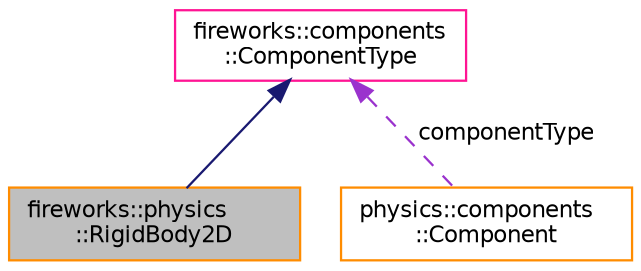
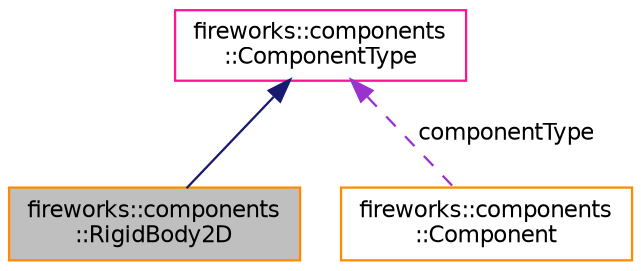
node "fireworks::physics ::RigidBody2D": label "fireworks::physics ::RigidBody2D" -> "fireworks::components ::RigidBody2D"
node "physics::components ::Component": label "physics::components ::Component" -> "fireworks::components ::Component"
